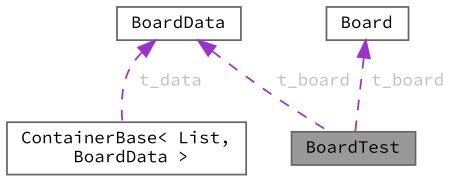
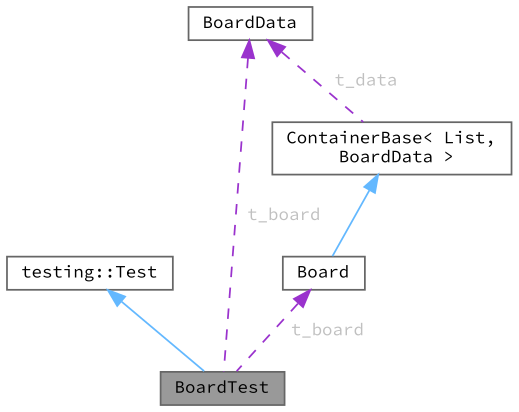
edge "Board" -> "ContainerBase< List, BoardData >": added
node "testing::Test": added
